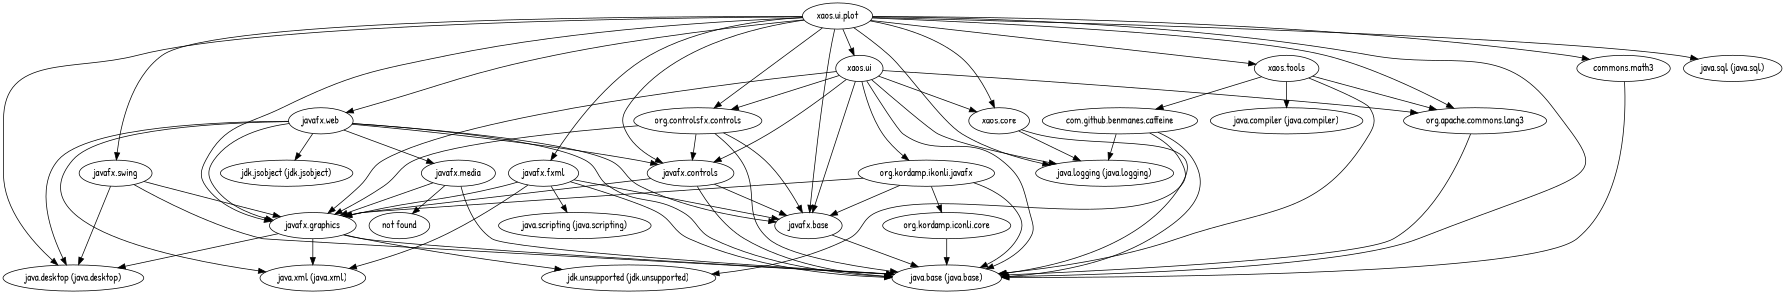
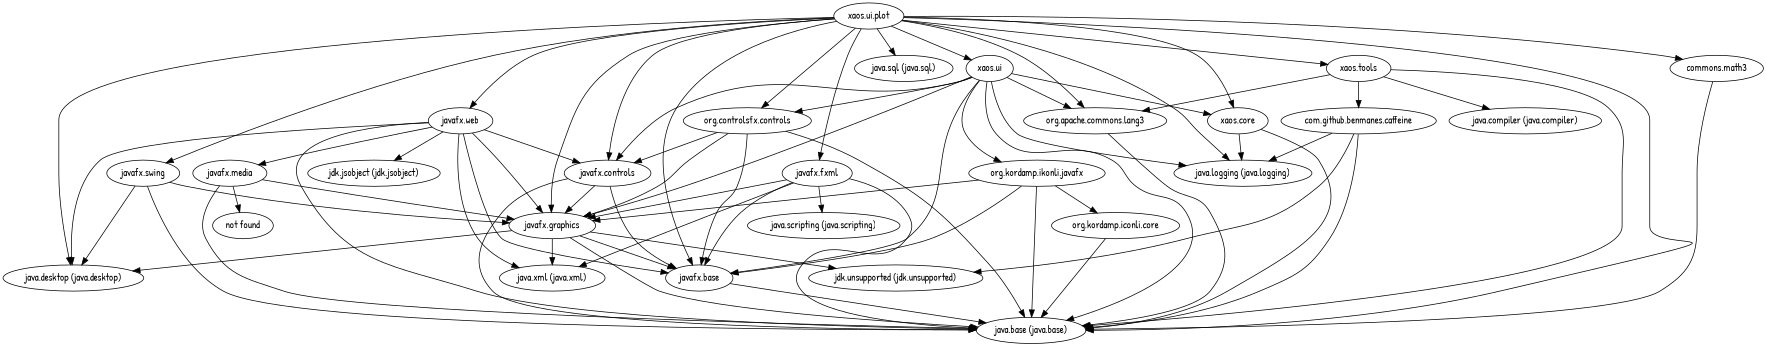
edge "javafx.graphics" -> "javafx.base": added
